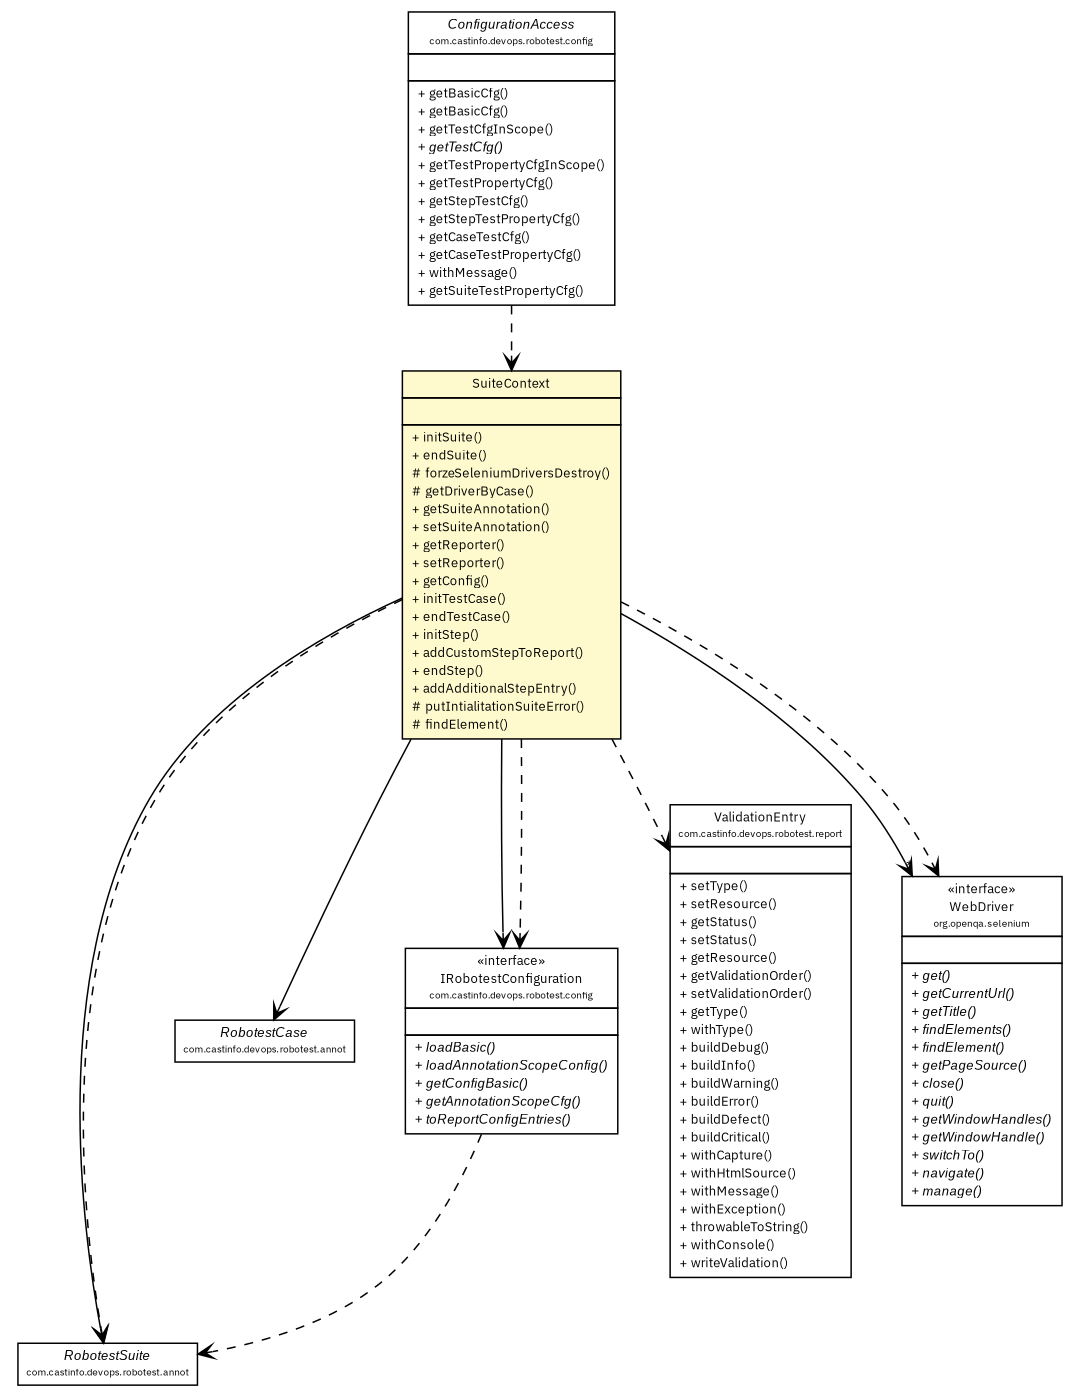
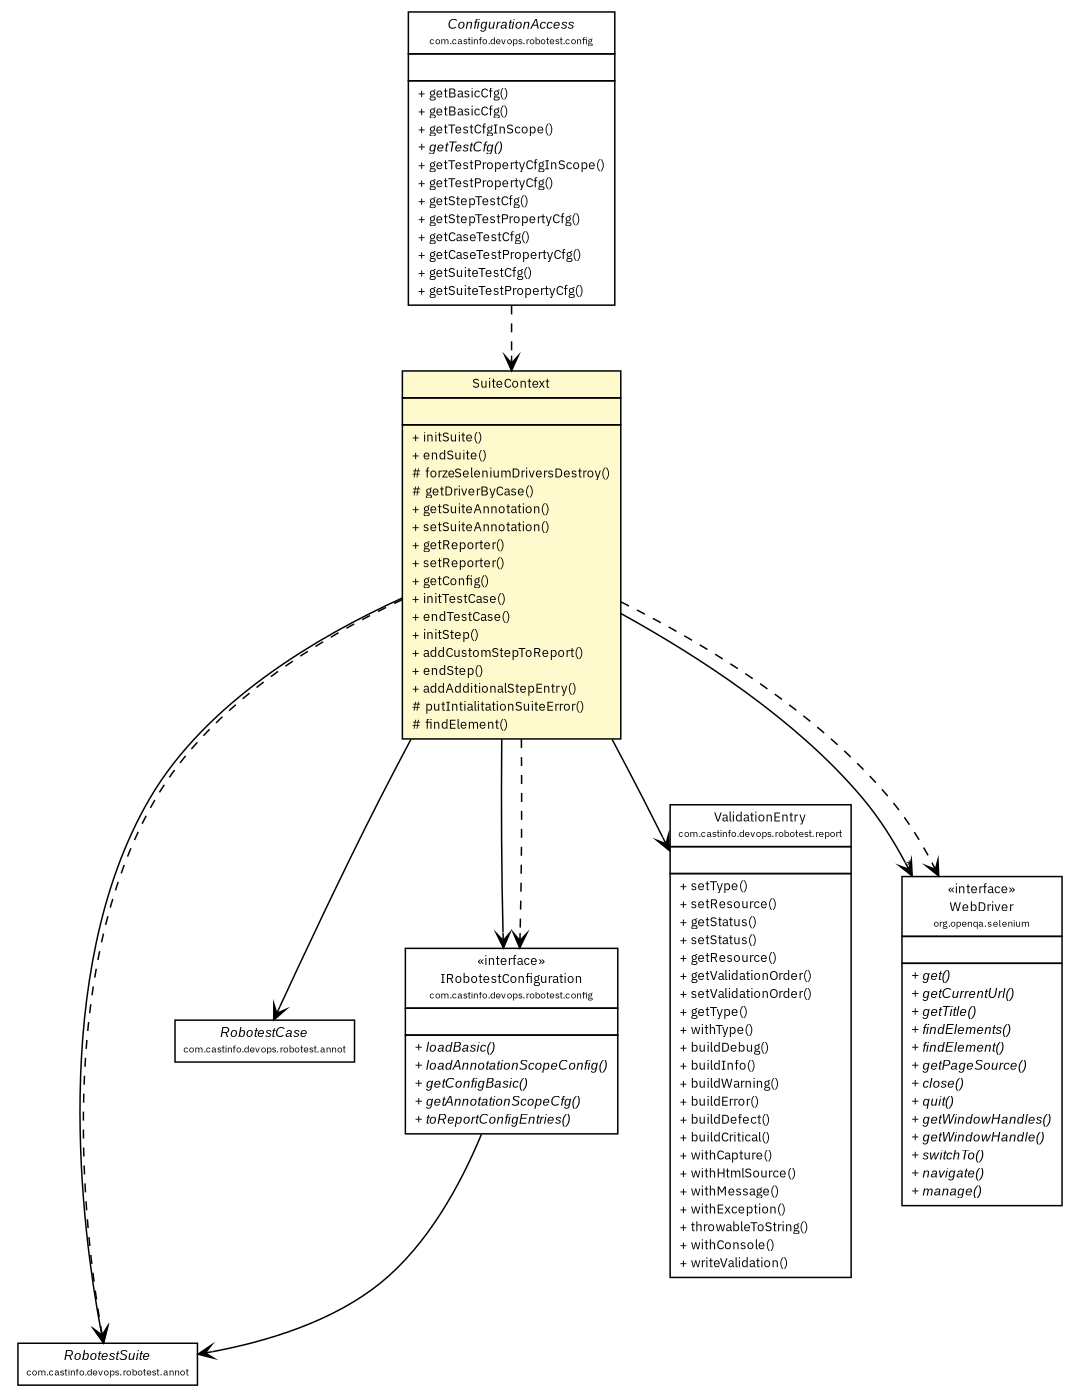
node "ConfigurationAccess": text "+ withMessage()" -> "+ getSuiteTestCfg()"
edge "SuiteContext" -> "ValidationEntry": style dashed -> solid
edge "IRobotestConfiguration" -> "RobotestSuite": style dashed -> solid
